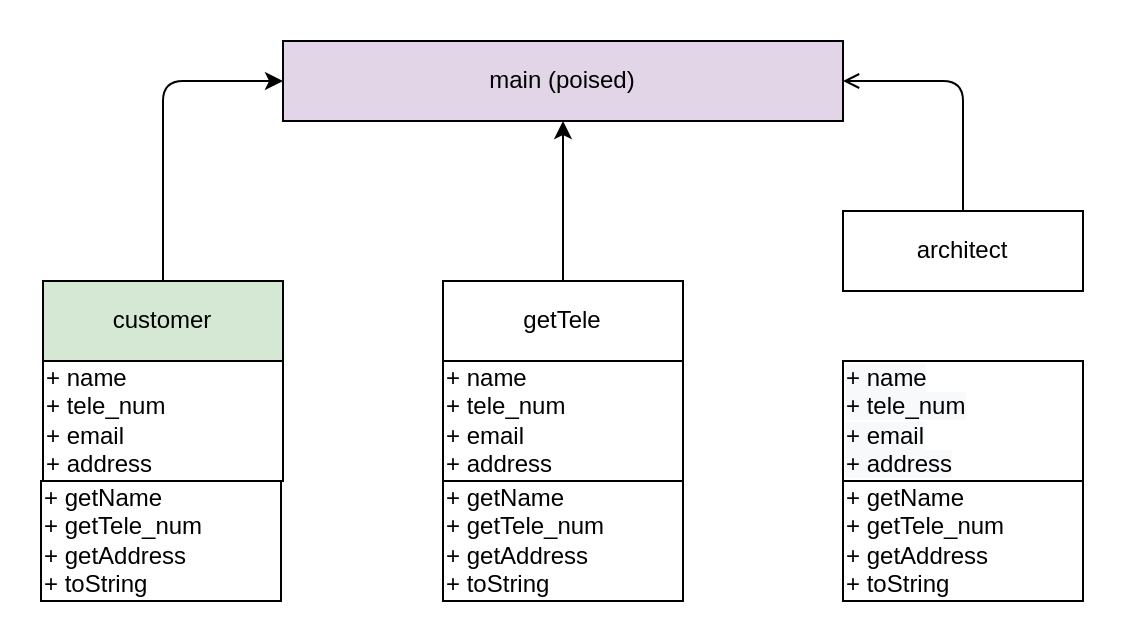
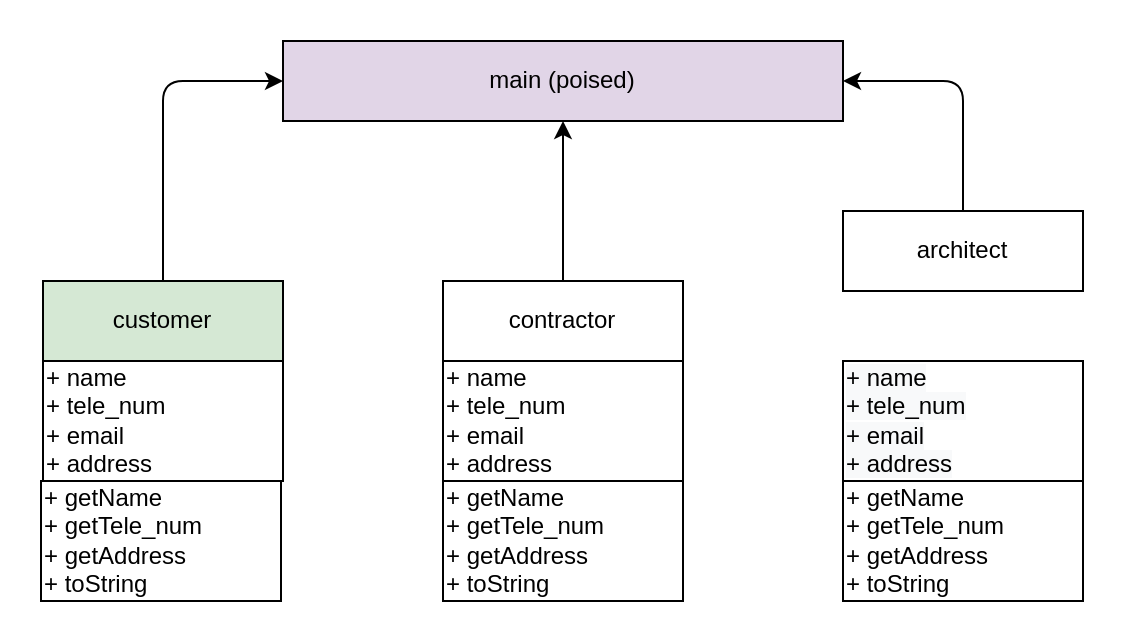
edge "architect" -> "main (poised)": arrowhead open -> classic
node "getTele": label "getTele" -> "contractor"
